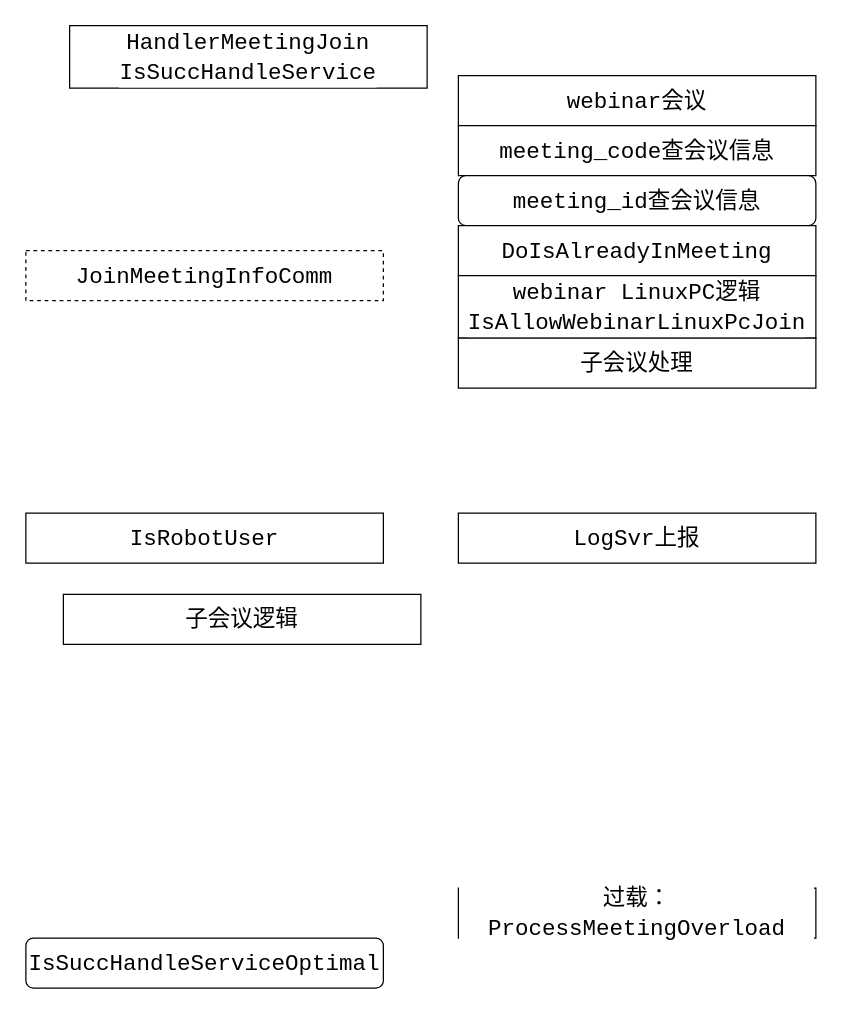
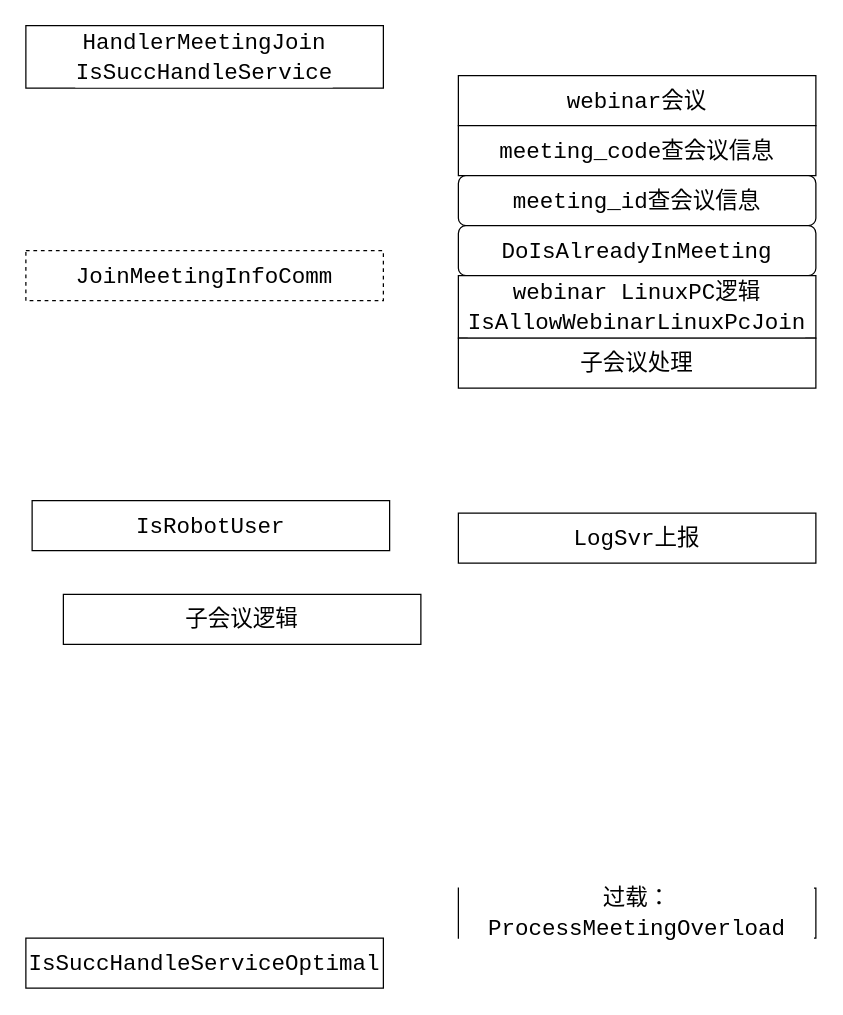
node "HandlerMeetingJoin IsSuccHandleService": moved (248, 57) -> (204, 57)
node "DoIsAlreadyInMeeting": shape rectangle -> rounded rectangle
node "IsRobotUser": moved (204, 538) -> (211, 526)
node "IsSuccHandleServiceOptimal": shape rounded rectangle -> rectangle
